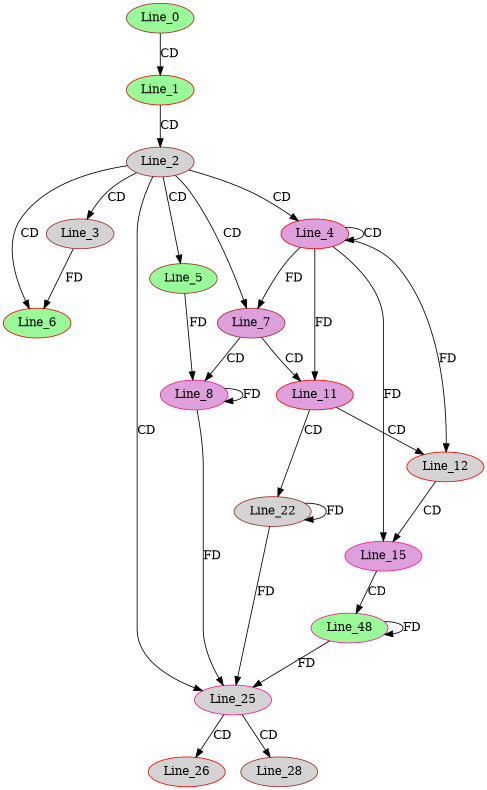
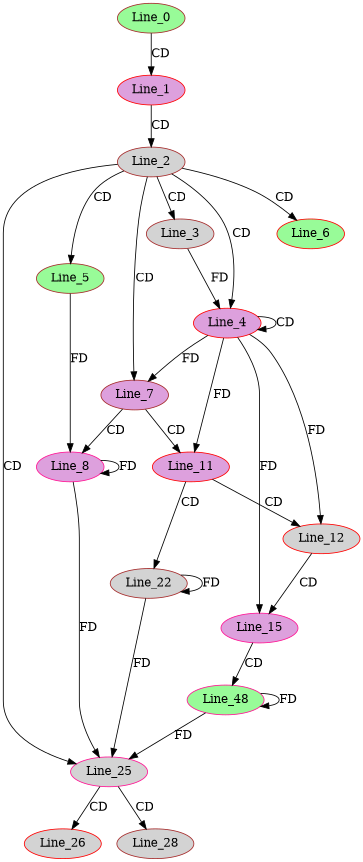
node "Line_1": fillcolor palegreen -> plum
edge "Line_3" -> "Line_6": now "Line_3" -> "Line_4"
